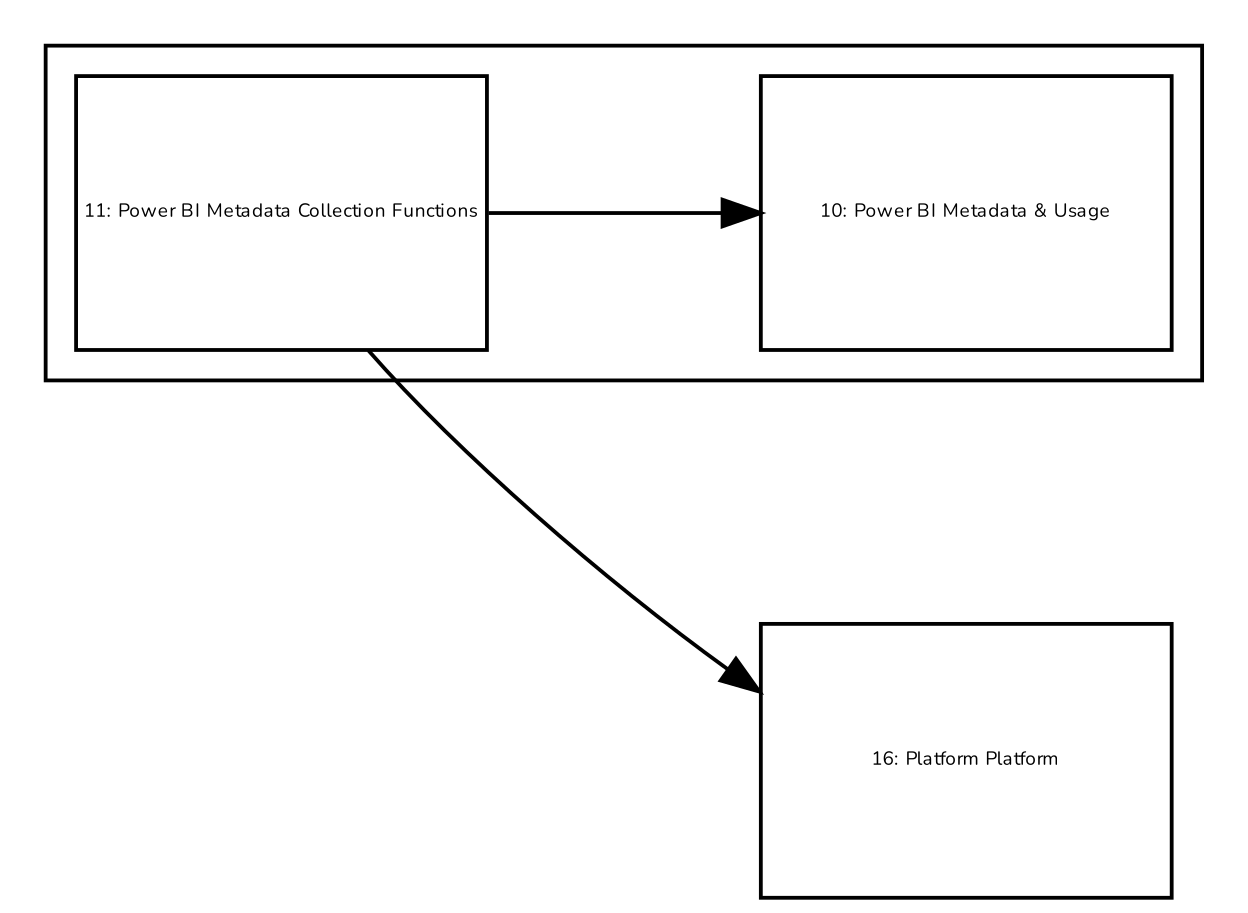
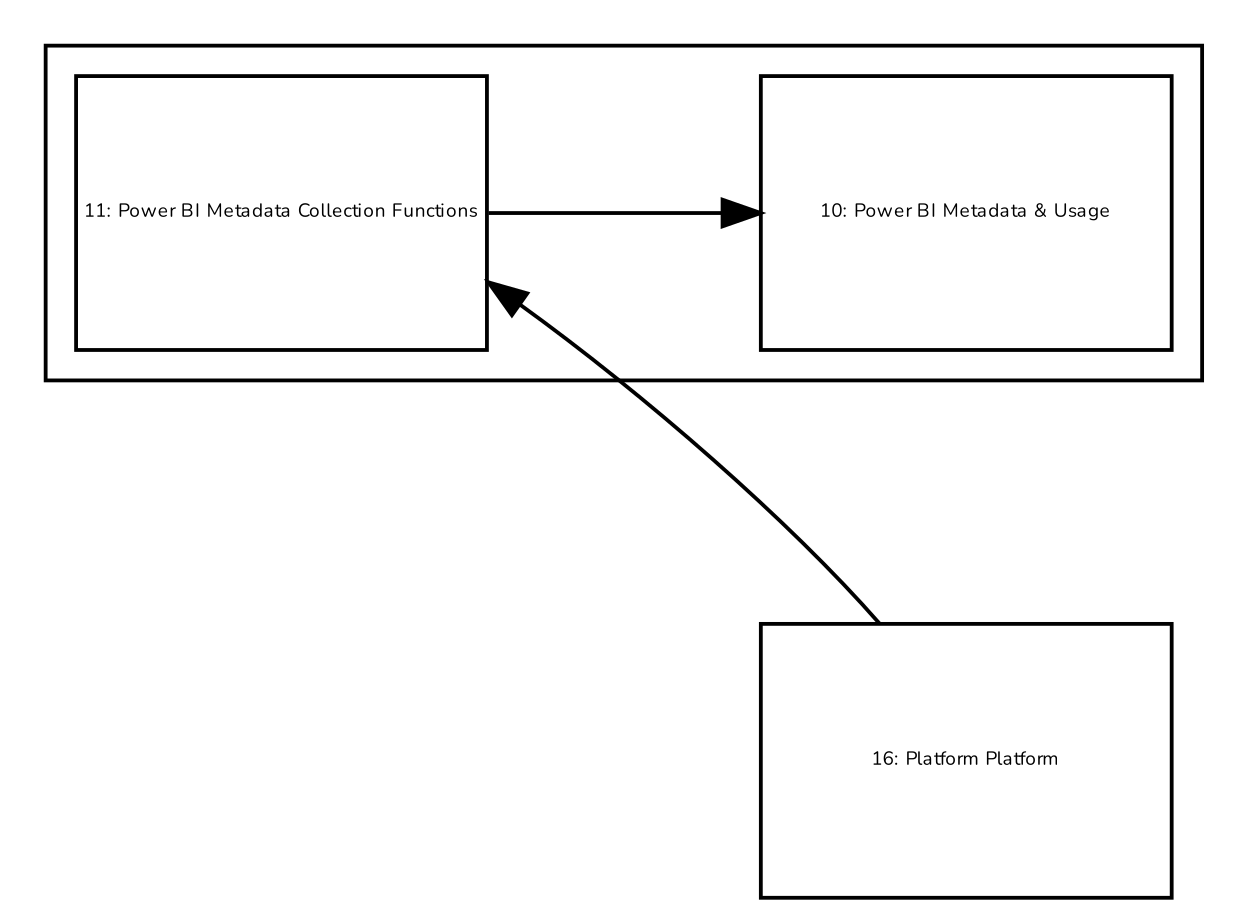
edge "11: Power BI Metadata Collection Functions" -> "16: Platform Platform": reversed
